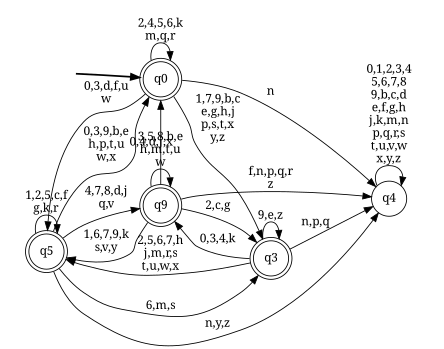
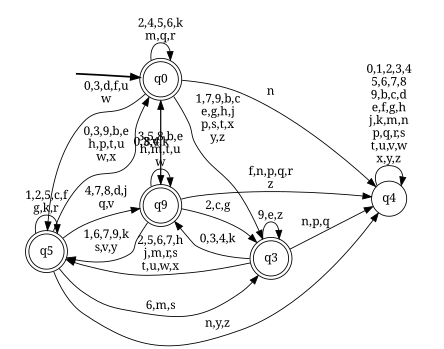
edge "q0" -> "q9": added, label "8,v"
edge "q9" -> "q0": label "0,4,d,j,x" -> "0,3,4,k"
